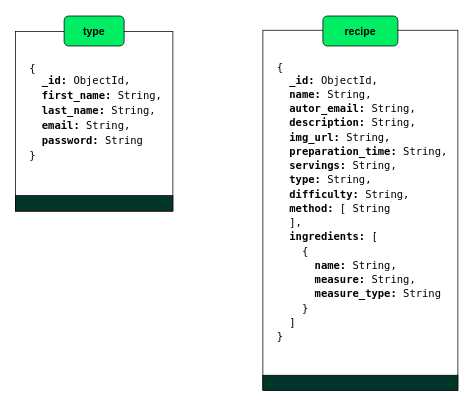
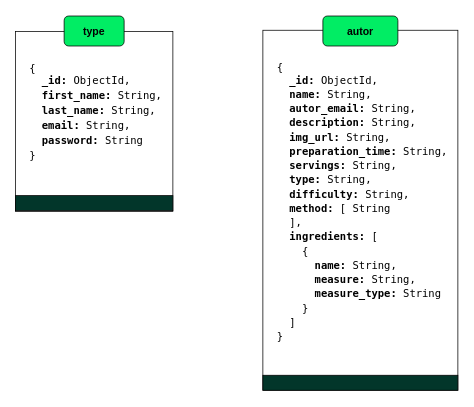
node "recipe": label "recipe" -> "autor"
